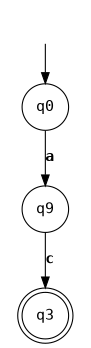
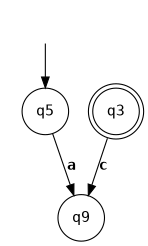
node "q0": label "q0" -> "q5"
edge "q9" -> "q3": reversed
